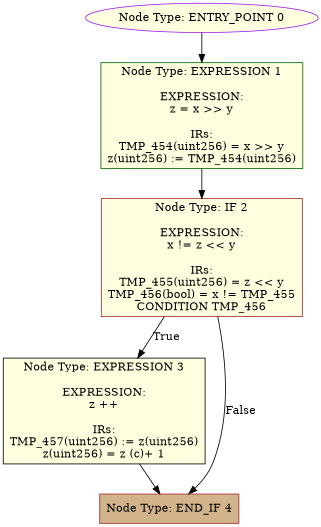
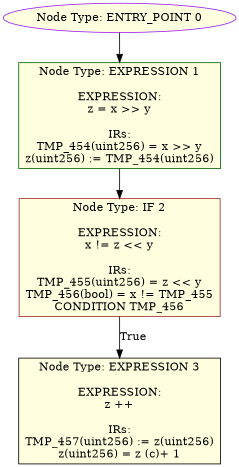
node "Node Type: END_IF 4": removed
